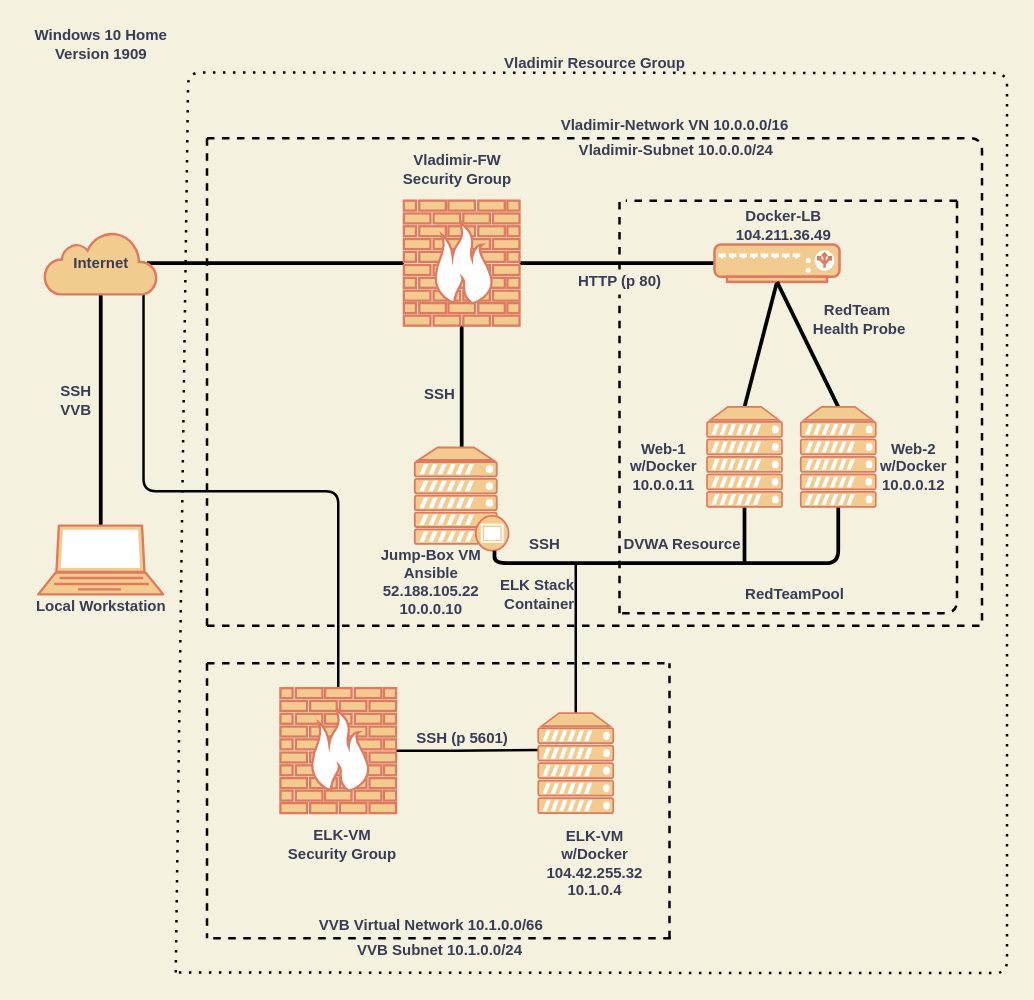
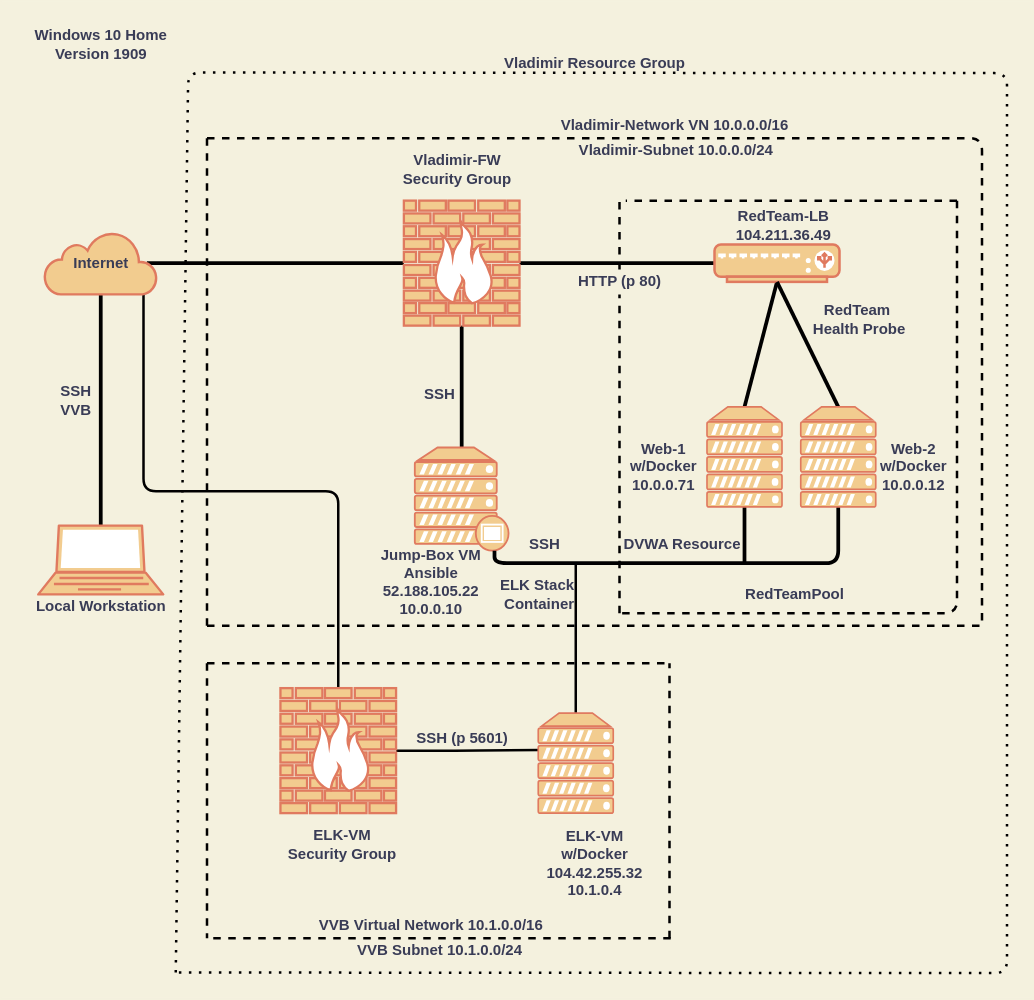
node "Docker-LB 104.211.36.49": label "Docker-LB 104.211.36.49" -> "RedTeam-LB 104.211.36.49"
node "Web-1 w/Docker 10.0.0.11": label "Web-1 w/Docker 10.0.0.11" -> "Web-1 w/Docker 10.0.0.71"
node "VVB Virtual Network 10.1.0.0/66": label "VVB Virtual Network 10.1.0.0/66" -> "VVB Virtual Network 10.1.0.0/16"
